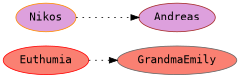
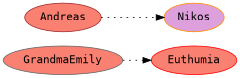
edge "Nikos" -> "Andreas": reversed
node "Andreas": fillcolor plum -> salmon
edge "Euthumia" -> "GrandmaEmily": reversed
